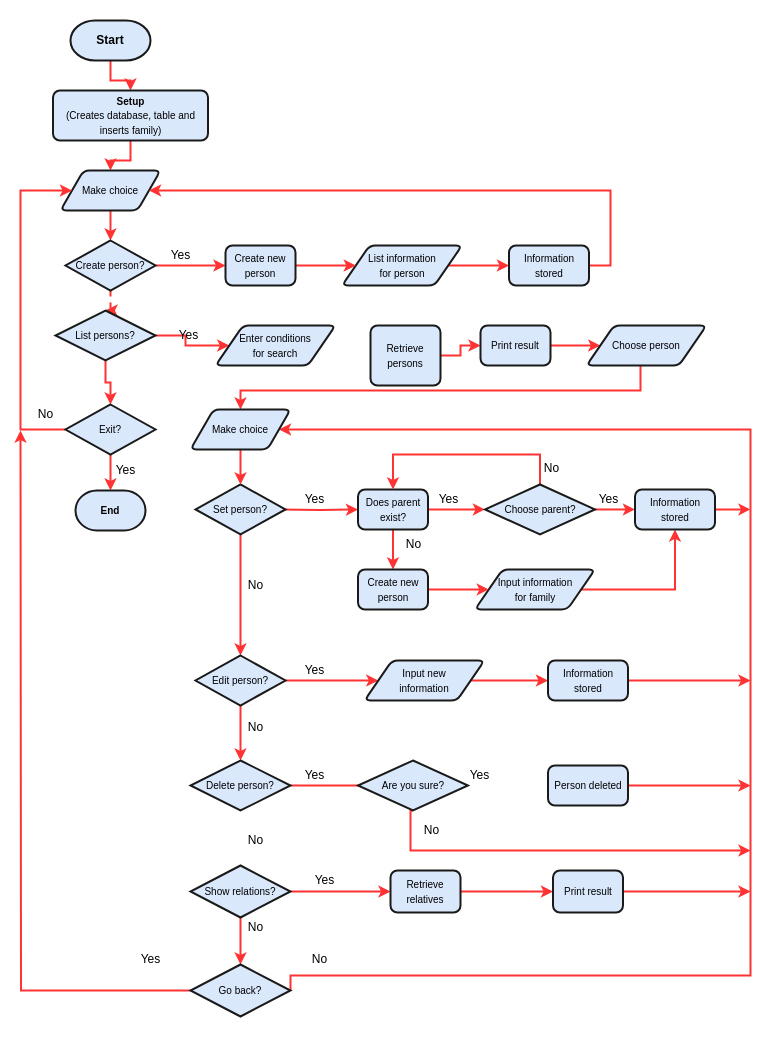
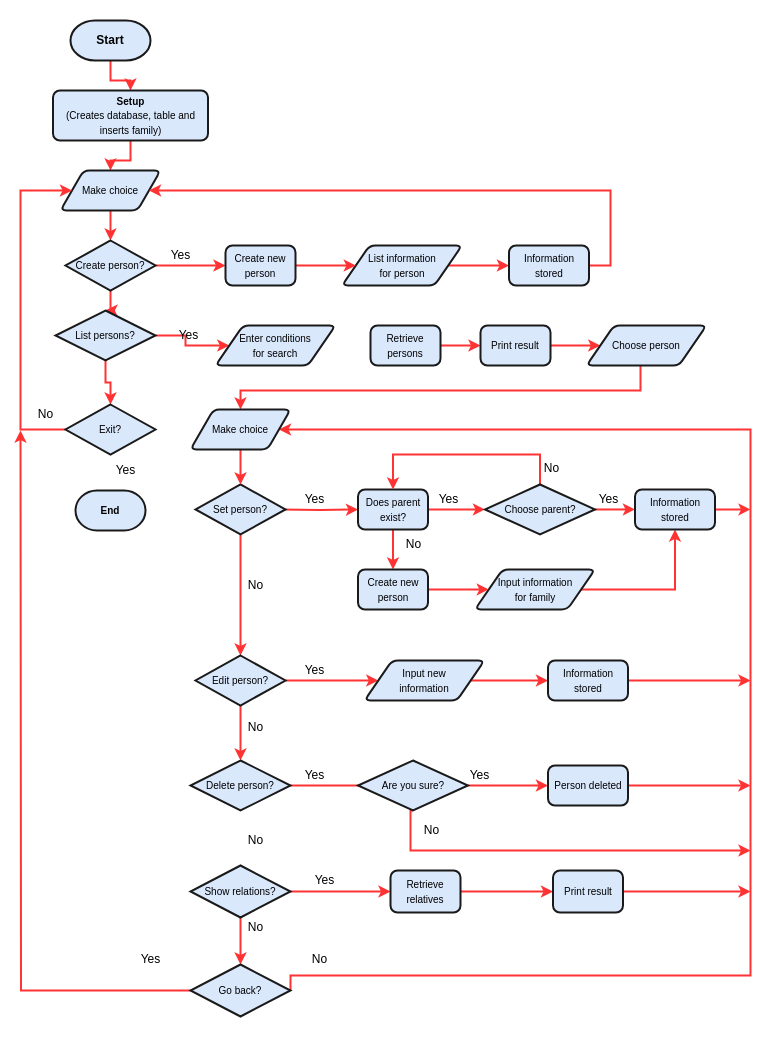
edge "Create person?" -> "List persons?": style dashed -> solid
node "Retrieve persons": size 70x60 -> 70x40
edge "Exit?" -> "End": removed
edge "Are you sure?" -> "Person deleted": added
